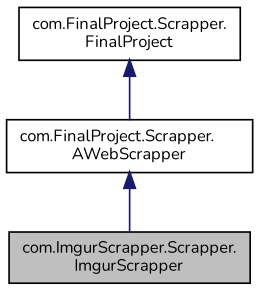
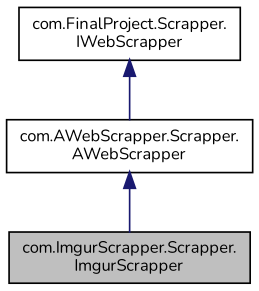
node "com.FinalProject.Scrapper. FinalProject": label "com.FinalProject.Scrapper. FinalProject" -> "com.FinalProject.Scrapper. IWebScrapper"
node "com.FinalProject.Scrapper. AWebScrapper": label "com.FinalProject.Scrapper. AWebScrapper" -> "com.AWebScrapper.Scrapper. AWebScrapper"
